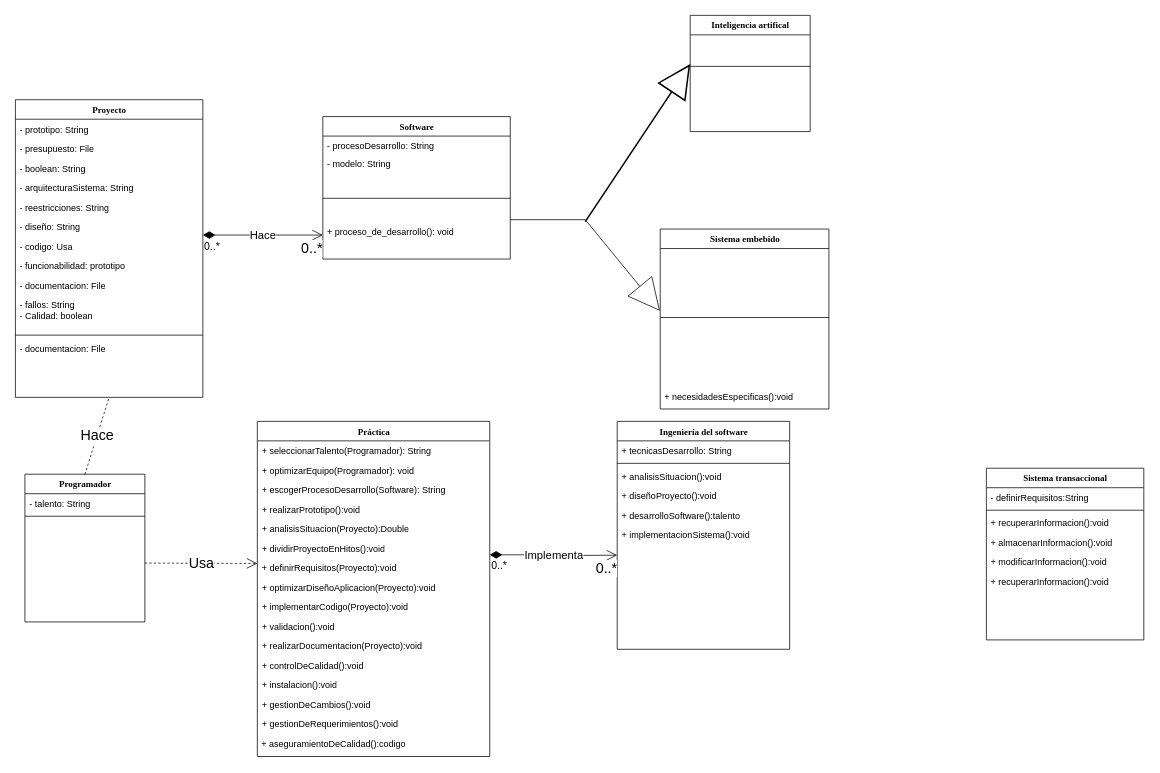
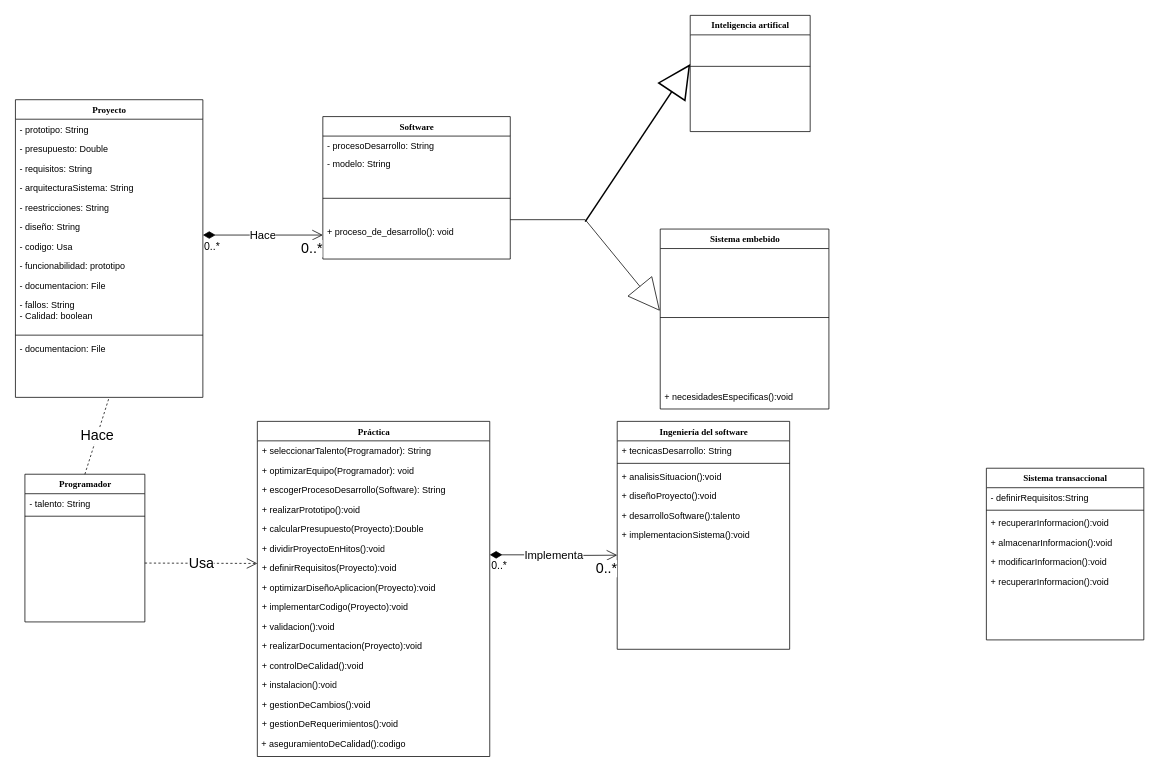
node "- presupuesto: File": label "- presupuesto: File" -> "- presupuesto: Double"
node "- boolean: String": label "- boolean: String" -> "- requisitos: String"
node "+ analisisSituacion(Proyecto):Double": label "+ analisisSituacion(Proyecto):Double" -> "+ calcularPresupuesto(Proyecto):Double"
